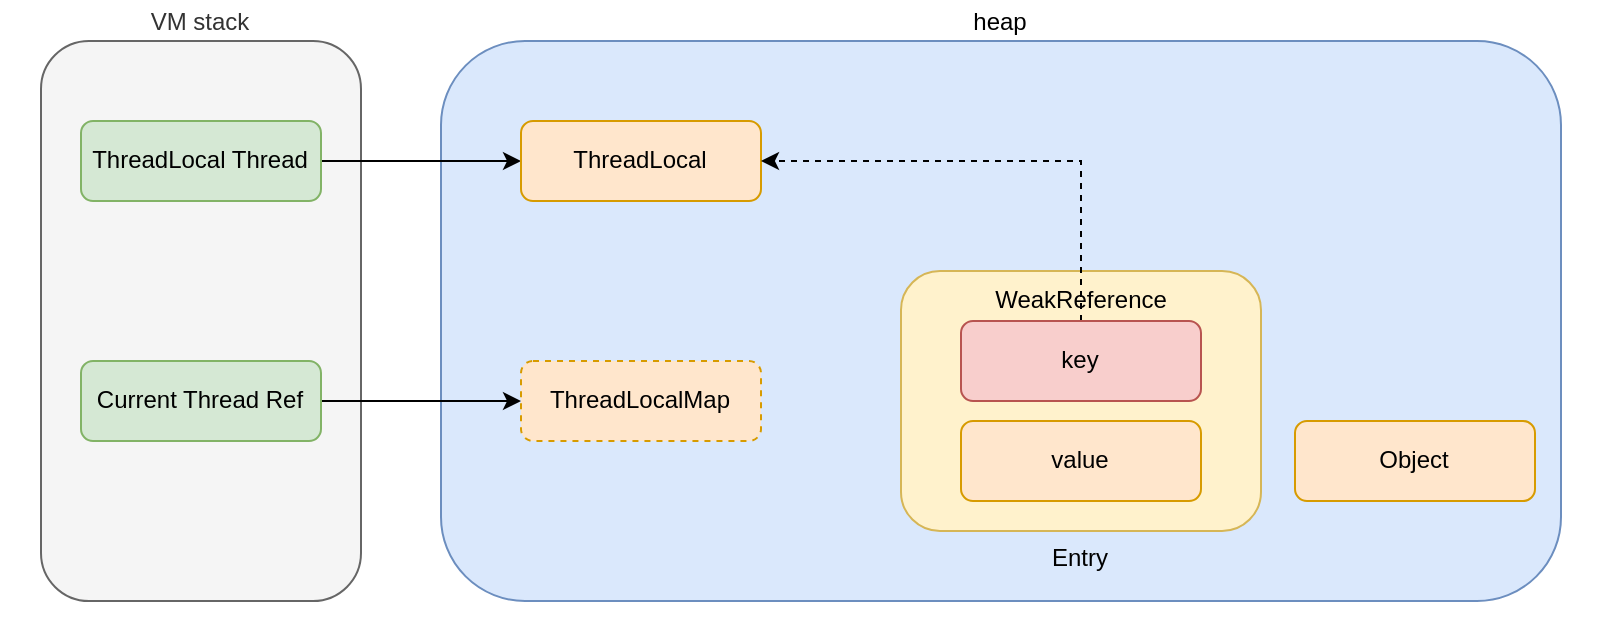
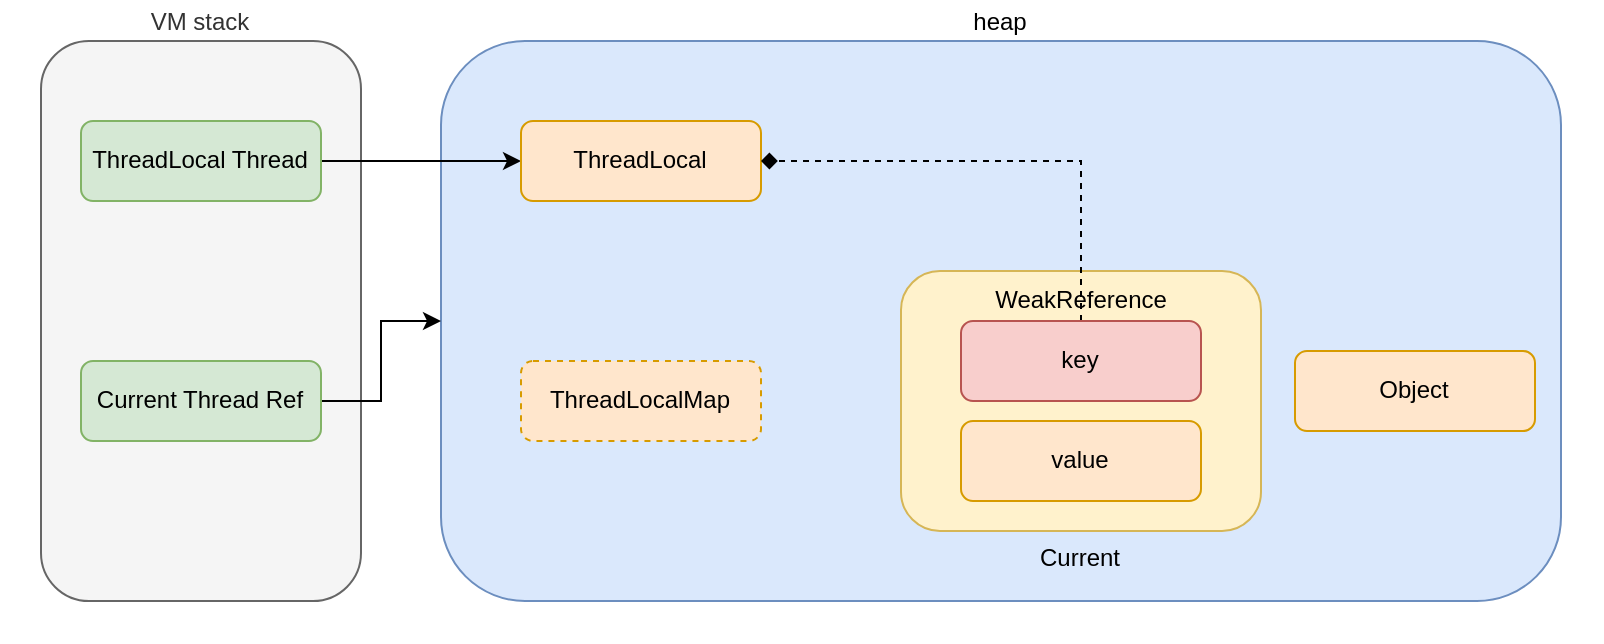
edge "key" -> "ThreadLocal": arrowhead classic -> diamond
edge "Current Thread Ref" -> "ThreadLocalMap": now "Current Thread Ref" -> "heap"
node "Object": moved (1415, 461) -> (1415, 391)
node "Entry": label "Entry" -> "Current"
